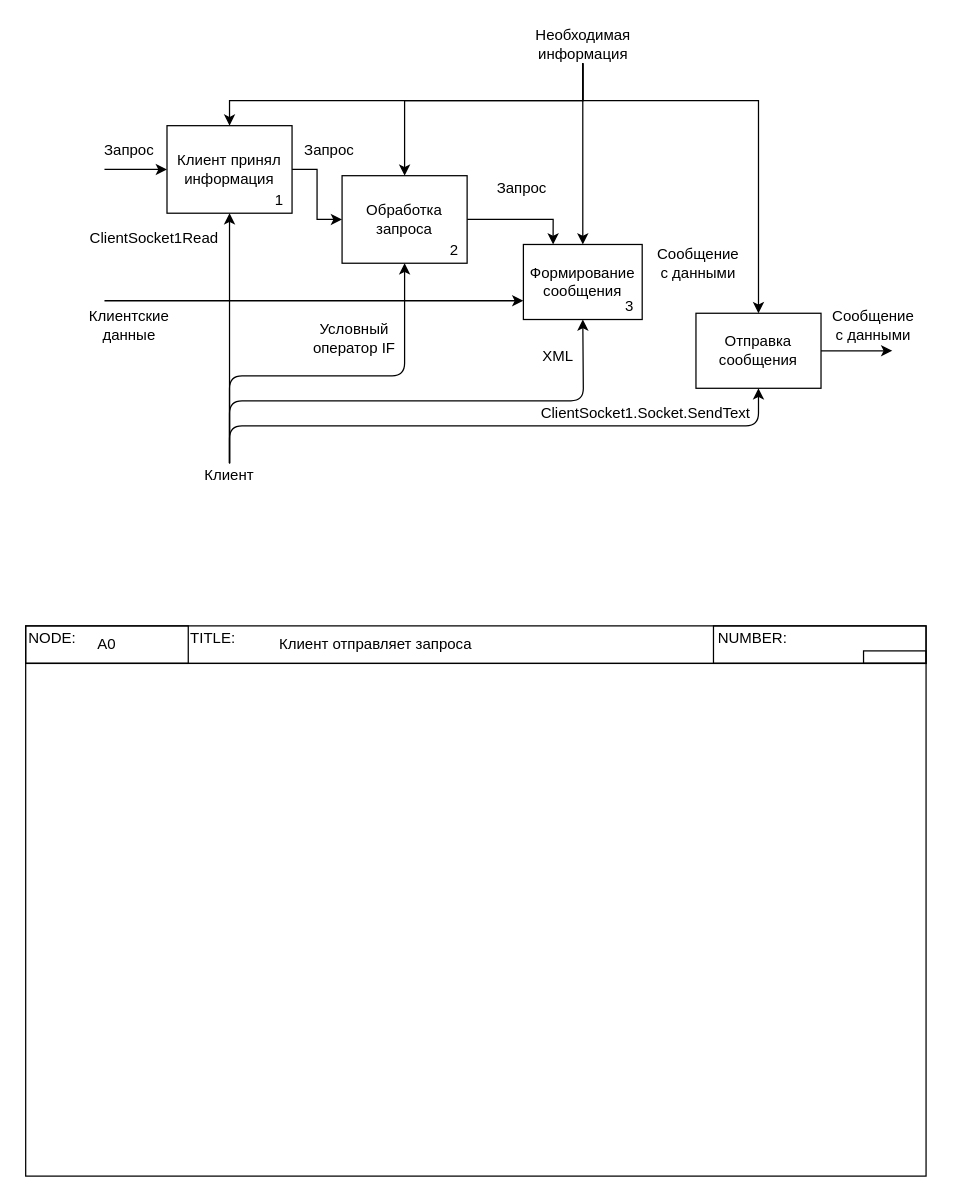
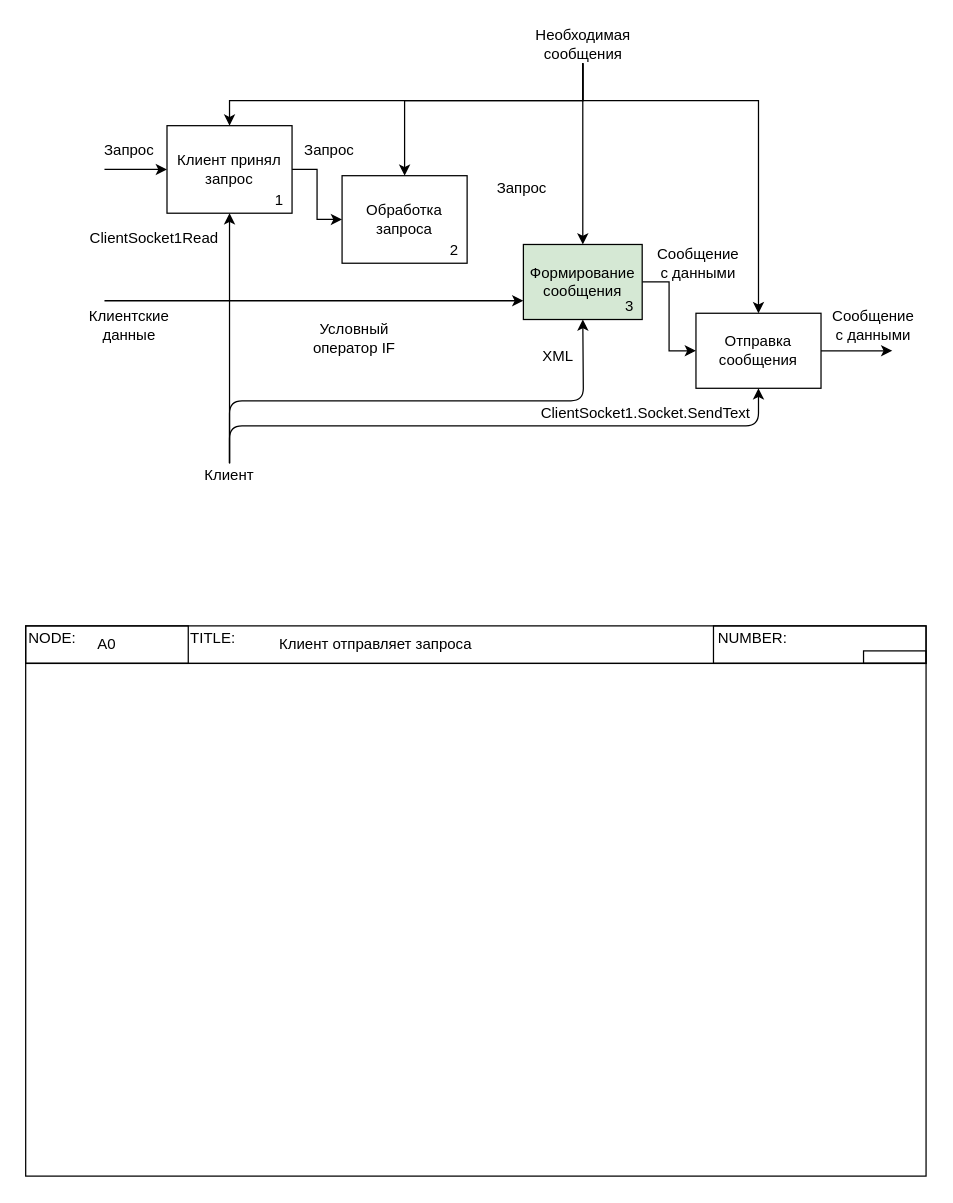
node "Необходимая информация": label "Необходимая информация" -> "Необходимая сообщения"
node "Клиент принял информация": label "Клиент принял информация" -> "Клиент принял запрос"
edge "Обработка запроса" -> "Формирование сообщения": removed
node "Формирование сообщения": fillcolor #ffffff -> #d5e8d4
edge "Формирование сообщения" -> "Отправка сообщения": added
edge "Клиент" -> "Обработка запроса": removed
